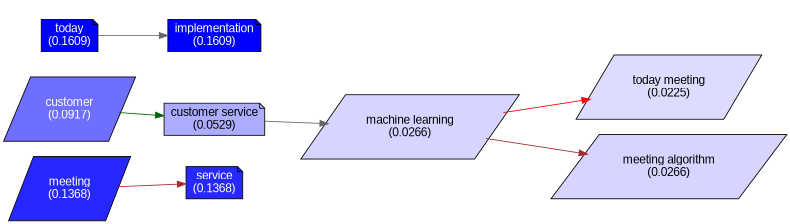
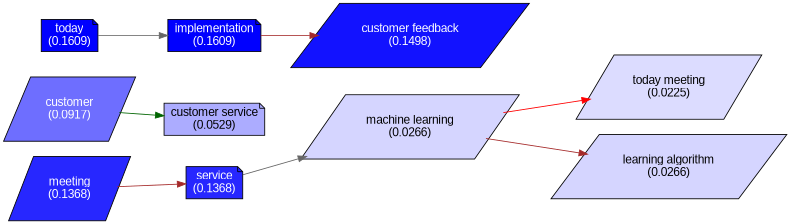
node "customer feedback (0.1498)": added
edge "customer service (0.0529)" -> "machine learning (0.0266)": now "service (0.1368)" -> "machine learning (0.0266)"
node "meeting algorithm (0.0266)": label "meeting algorithm (0.0266)" -> "learning algorithm (0.0266)"
